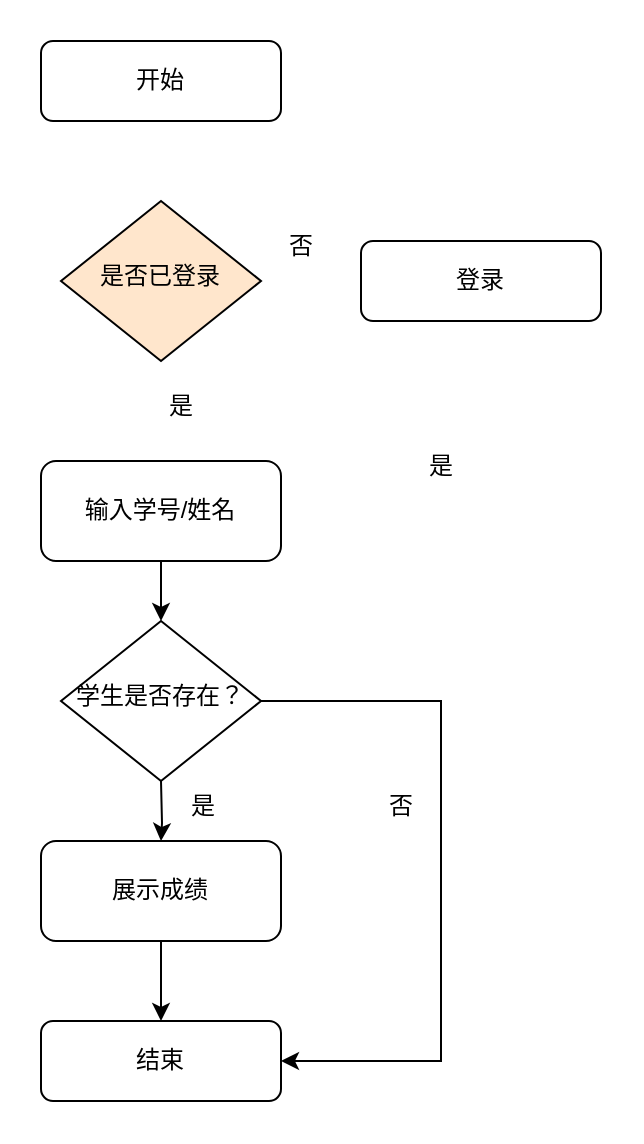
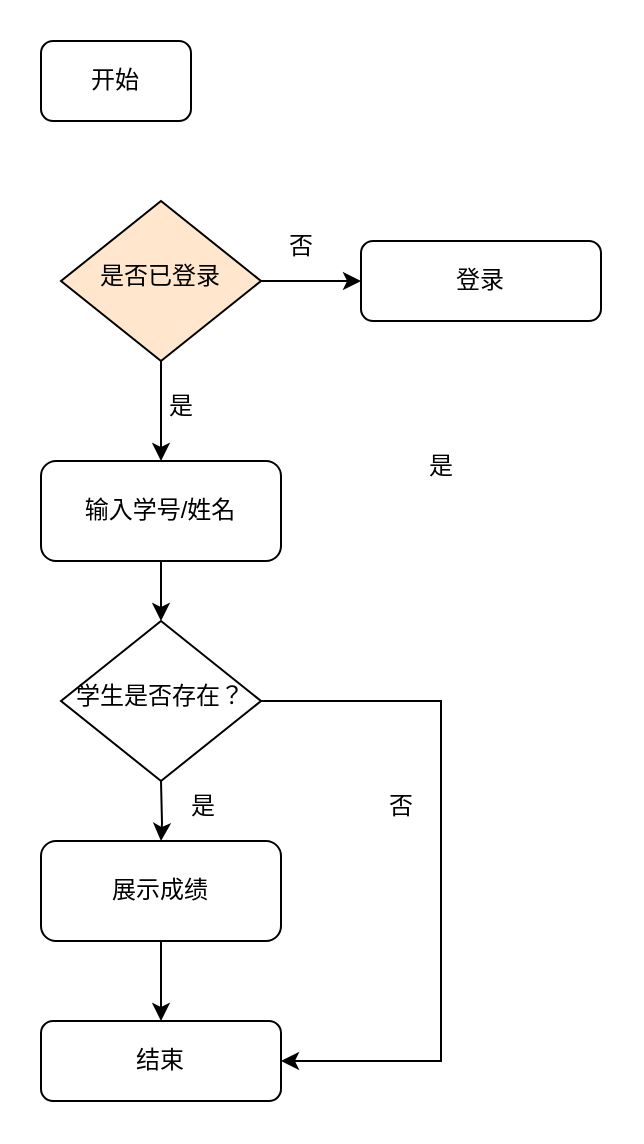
node "开始": size 240x80 -> 150x80
edge "是否已登录" -> "登录": added
edge "是否已登录" -> "输入学号/姓名": added
